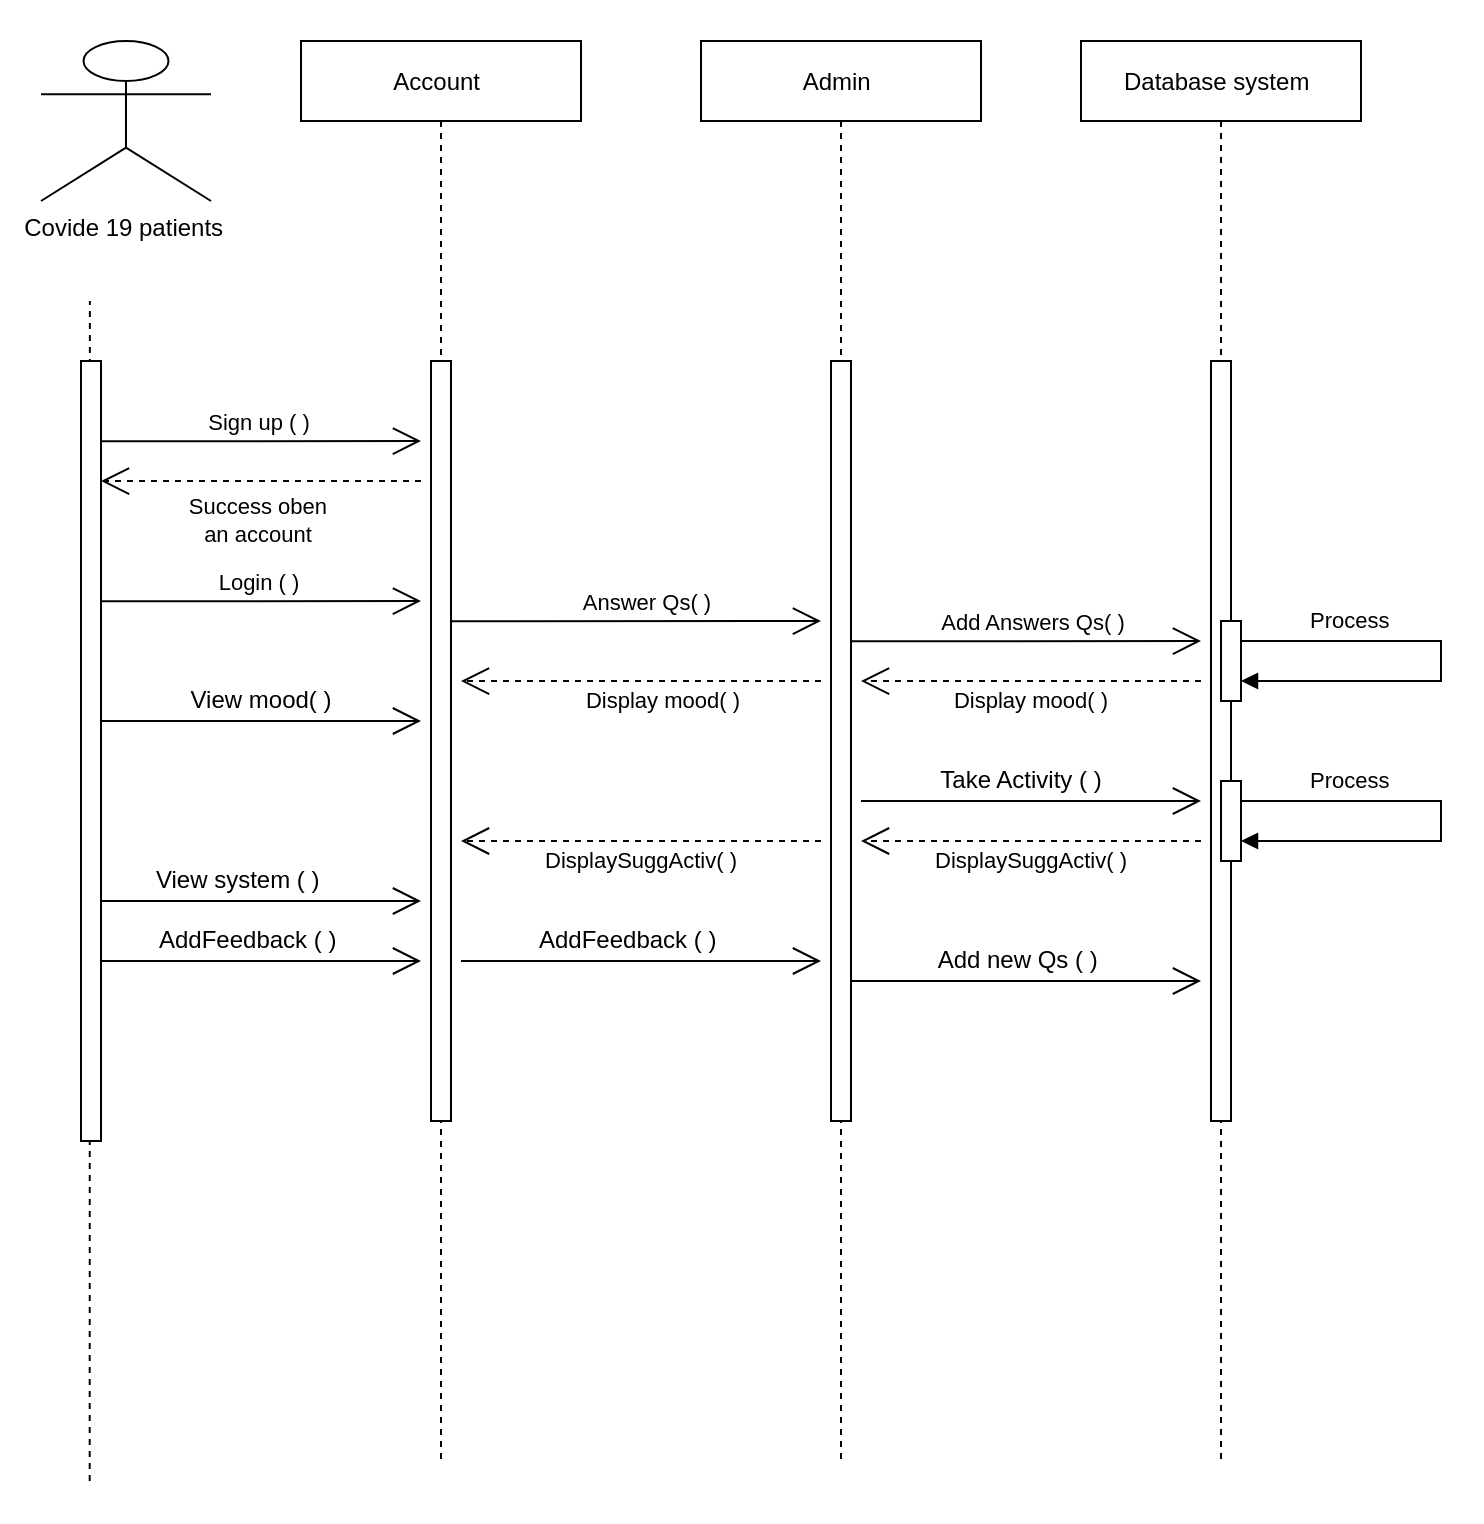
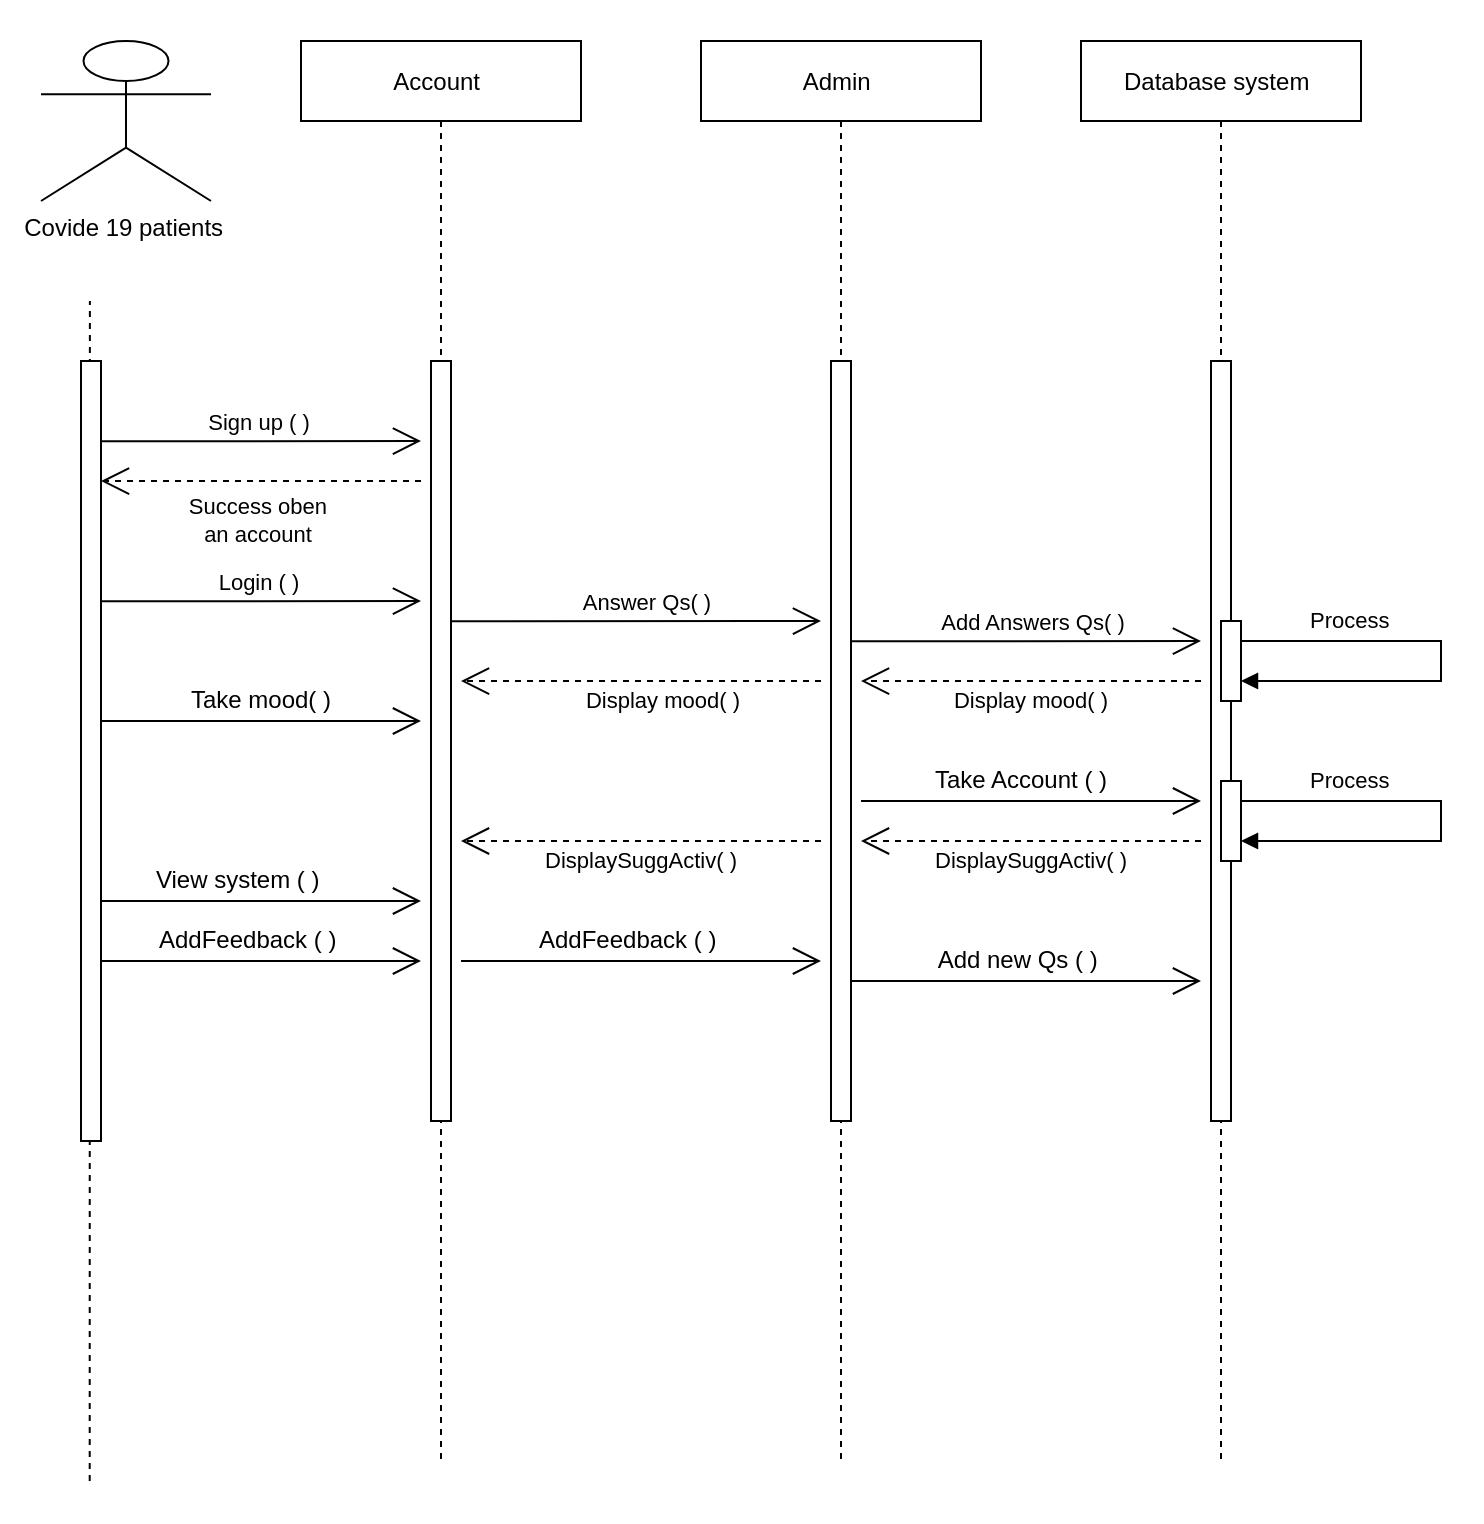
node "View mood( )": label "View mood( )" -> "Take mood( )"
node "Take Activity ( )": label "Take Activity ( )" -> "Take Account ( )"
